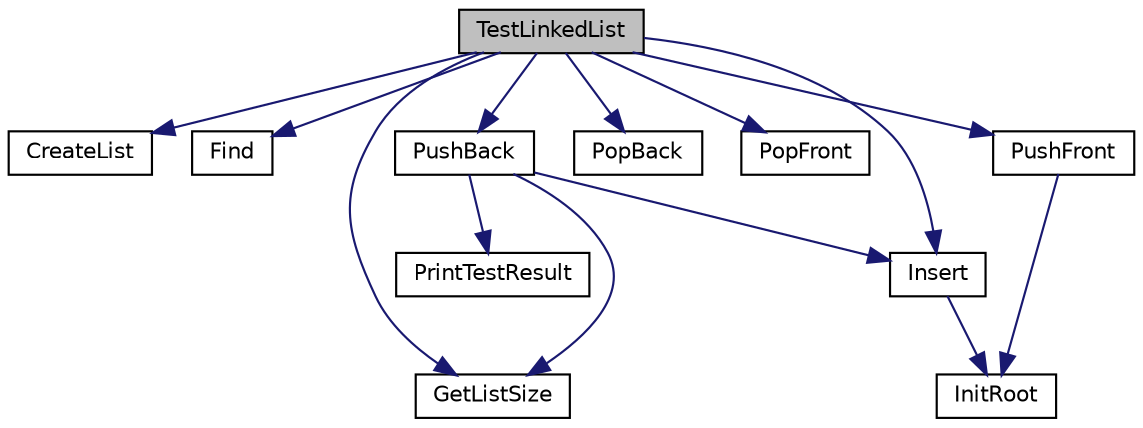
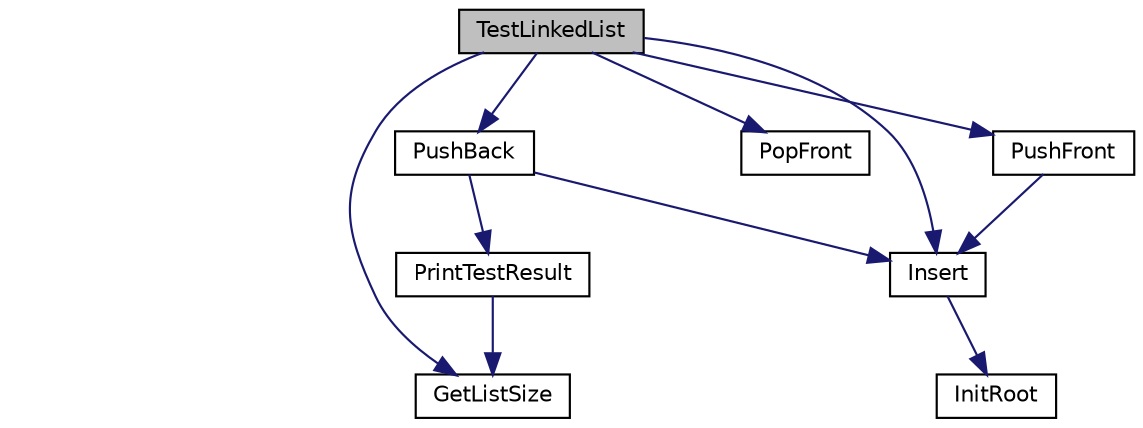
node "CreateList": removed
node "Find": removed
node "PopBack": removed
edge "PushBack" -> "GetListSize": now "PrintTestResult" -> "GetListSize"
edge "PushFront" -> "InitRoot": now "PushFront" -> "Insert"
